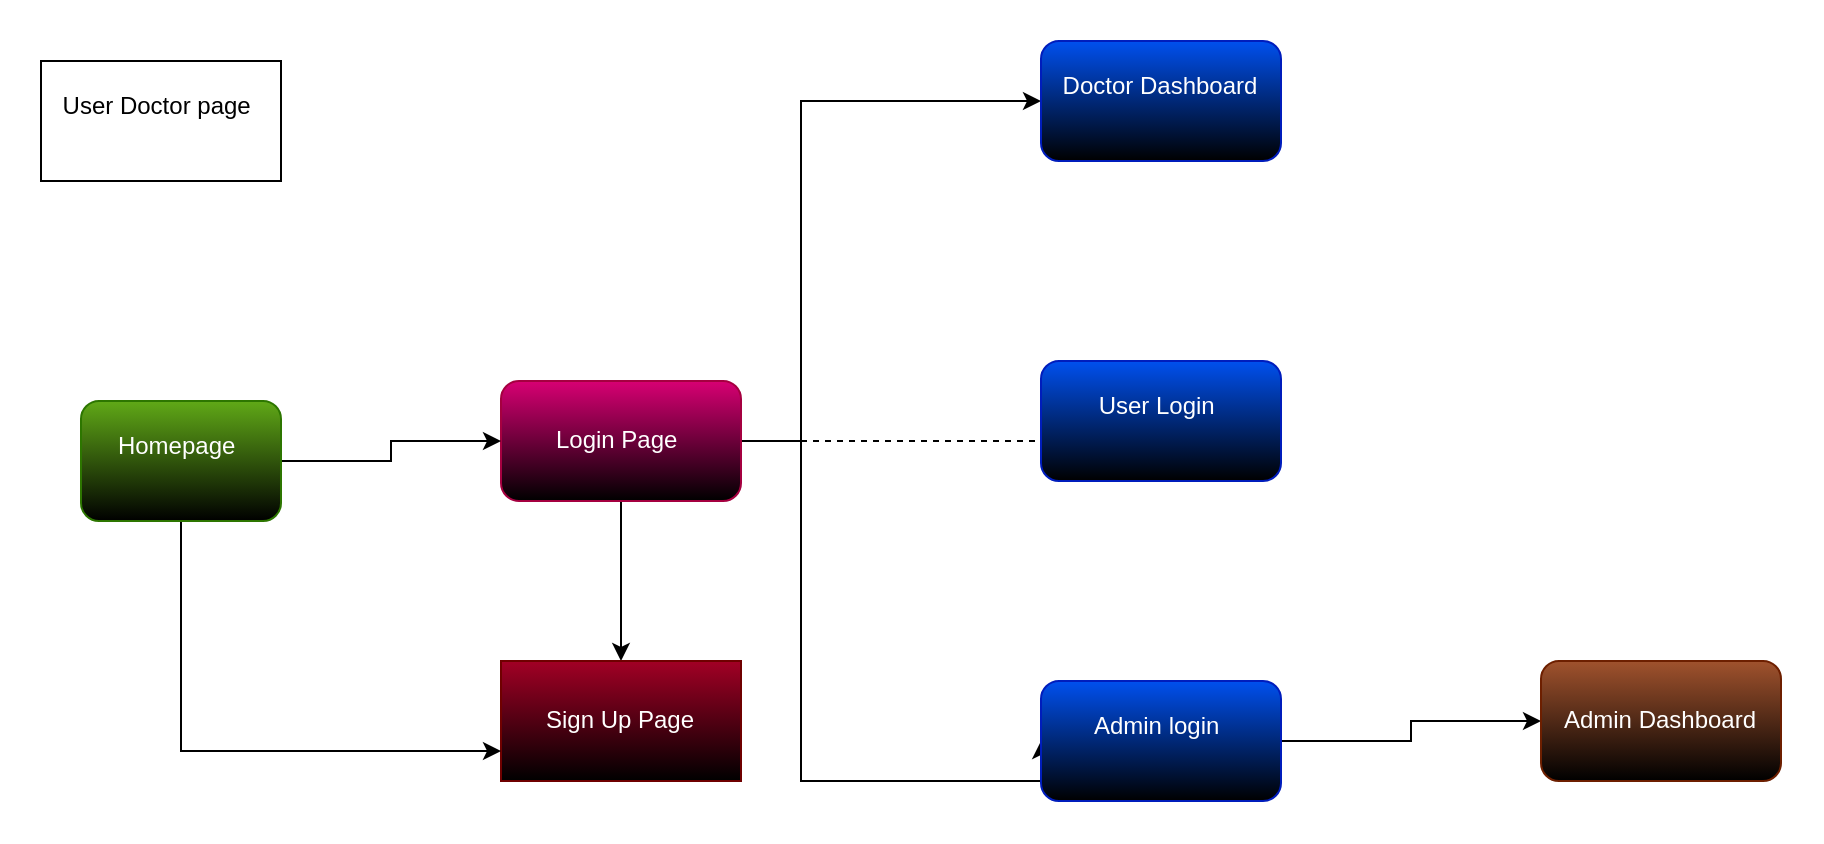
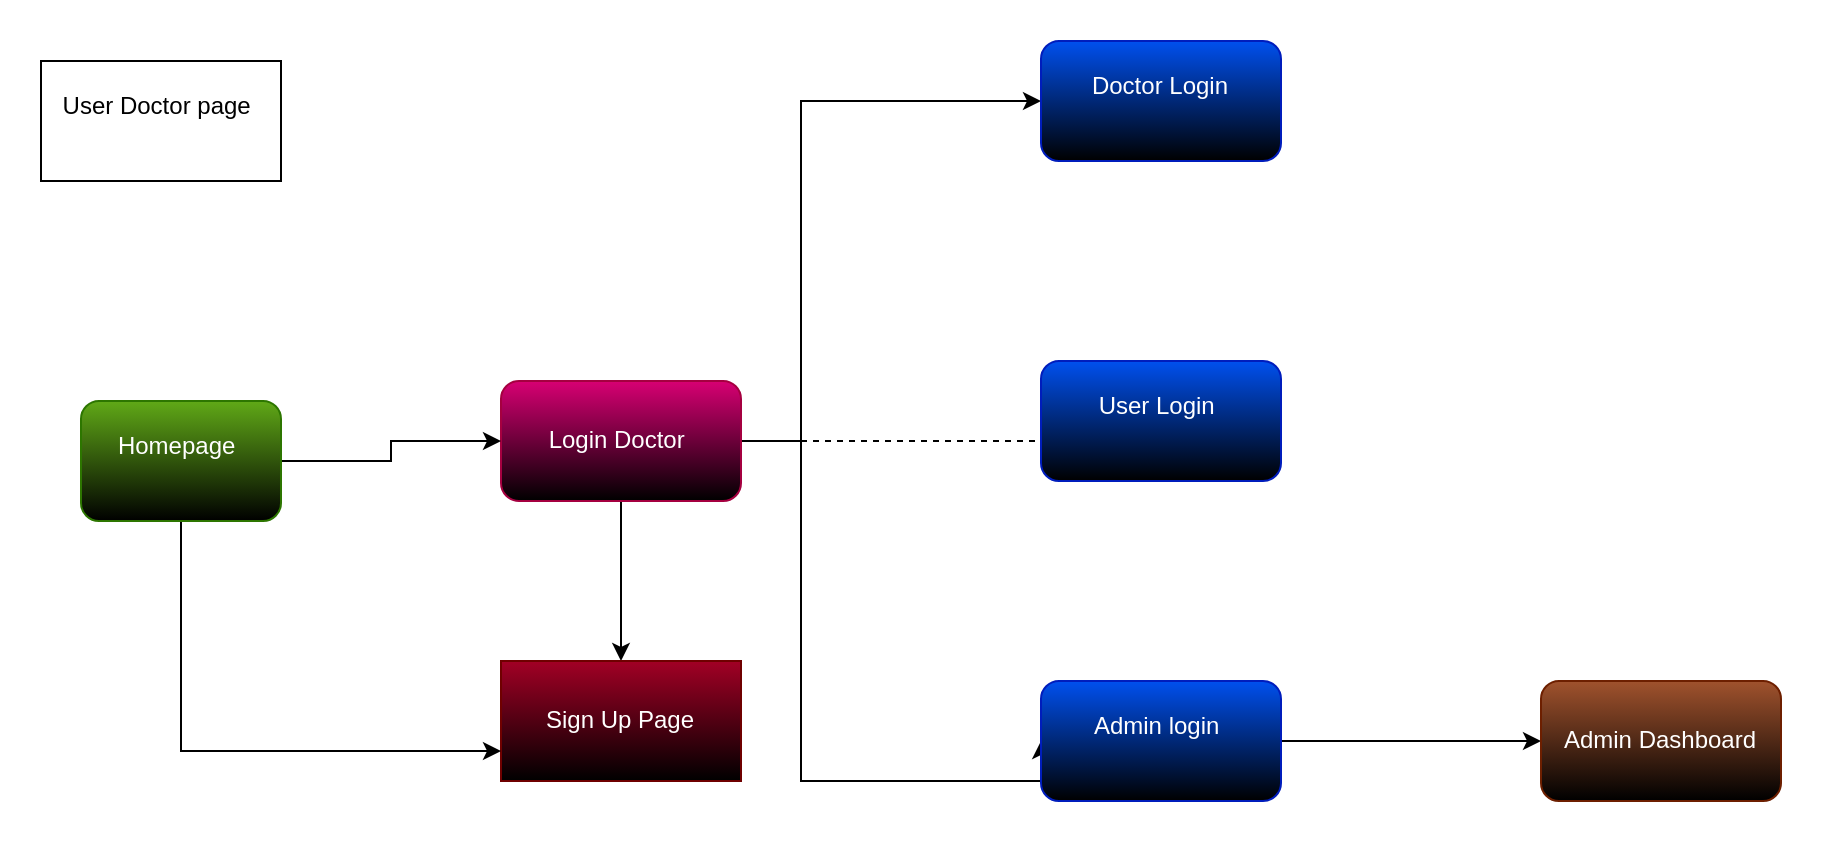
node "Doctor Dashboard": label "Doctor Dashboard" -> "Doctor Login"
node "Login Page": label "Login Page" -> "Login Doctor"
node "Admin Dashboard": moved (1661, 721) -> (1661, 741)
